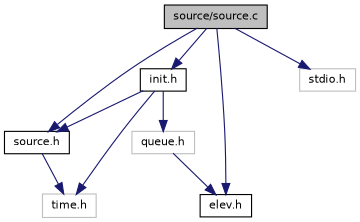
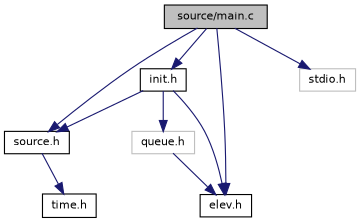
node "source/source.c": label "source/source.c" -> "source/main.c"
edge "init.h" -> "time.h": now "init.h" -> "elev.h"
node "time.h": color grey75 -> black
